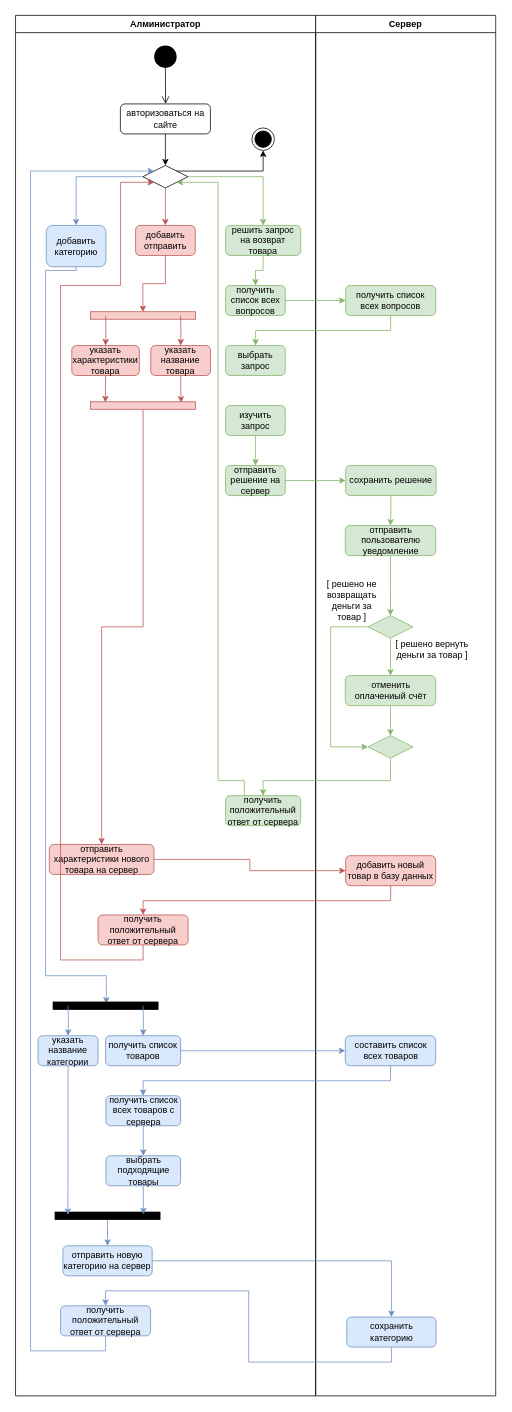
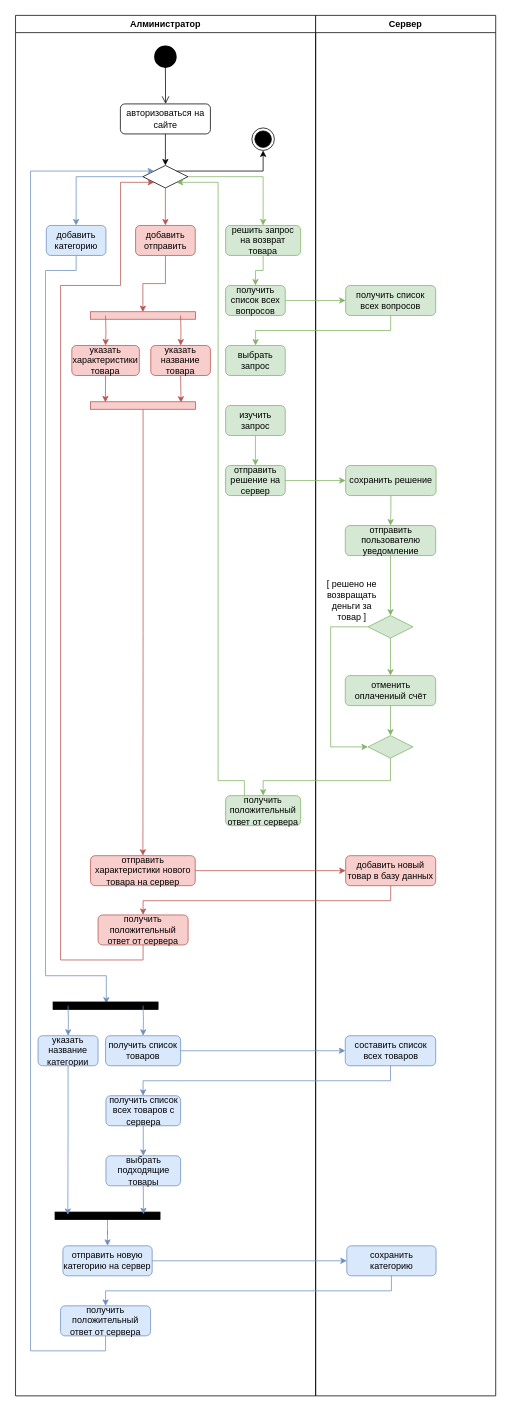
node "добавить категорию": size 60x41 -> 60x30
node "[ решено вернуть деньги за товар ]": removed
node "отправить характеристики нового товара на сервер": moved (101, 859) -> (143, 870)
node "сохранить категорию": moved (391, 1332) -> (391, 1260)
